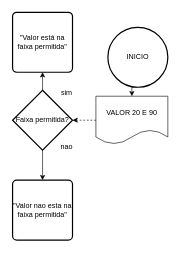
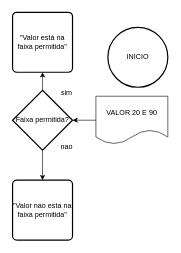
edge "INICIO" -> "VALOR 20 E 90": removed
edge "VALOR 20 E 90" -> "Faixa permitida?": style dashed -> solid
